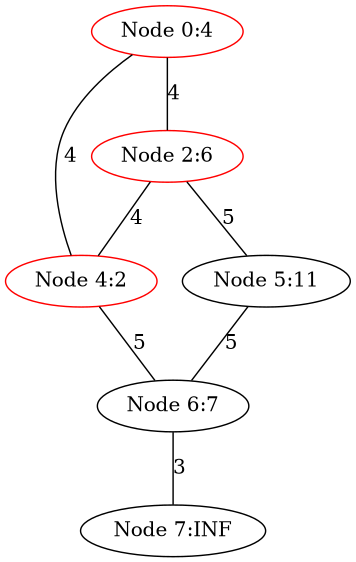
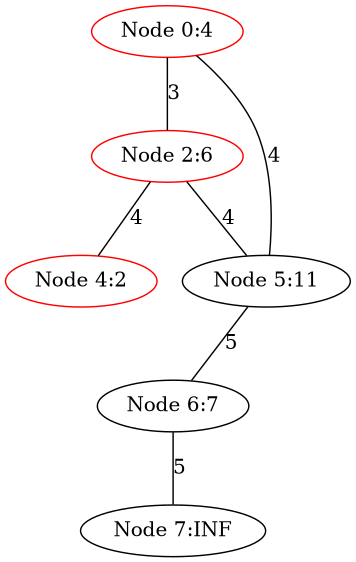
edge "Node 0:4" -- "Node 2:6": label "4" -> "3"
edge "Node 0:4" -- "Node 4:2": now "Node 0:4" -- "Node 5:11"
edge "Node 2:6" -- "Node 5:11": label "5" -> "4"
edge "Node 4:2" -- "Node 6:7": removed, label "5"
edge "Node 6:7" -- "Node 7:INF": label "3" -> "5"
